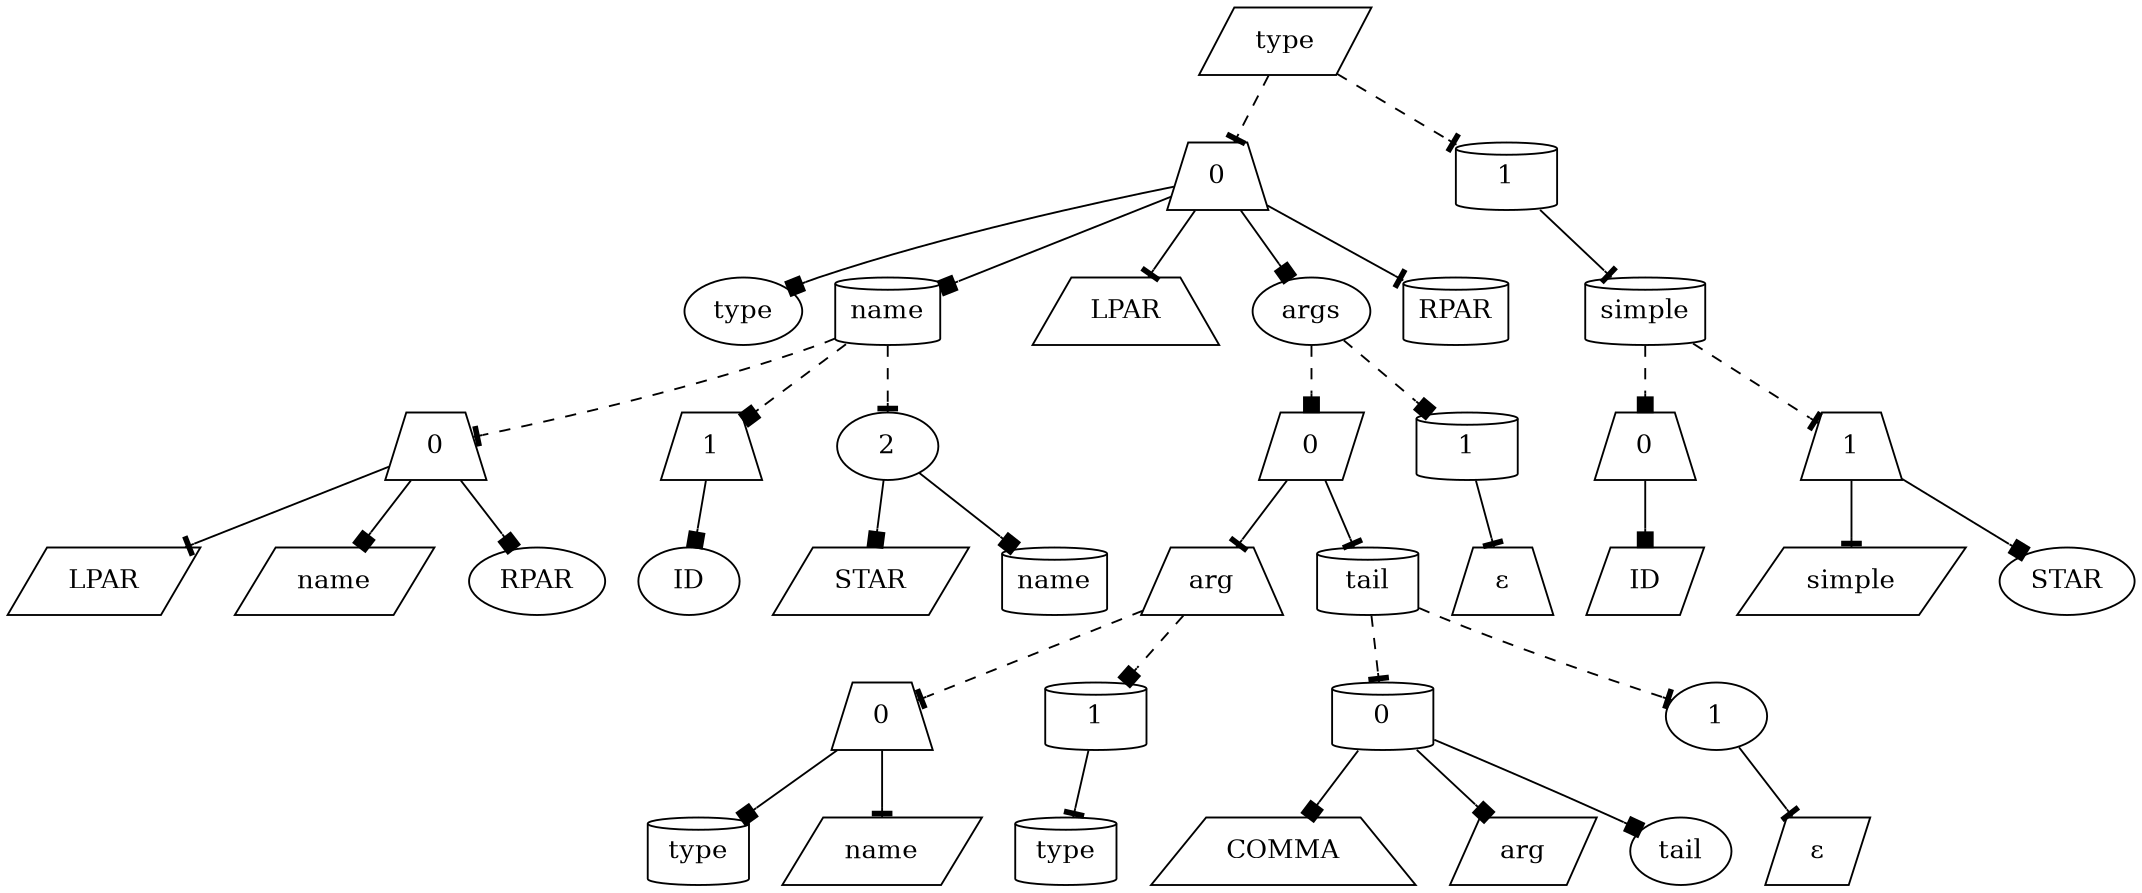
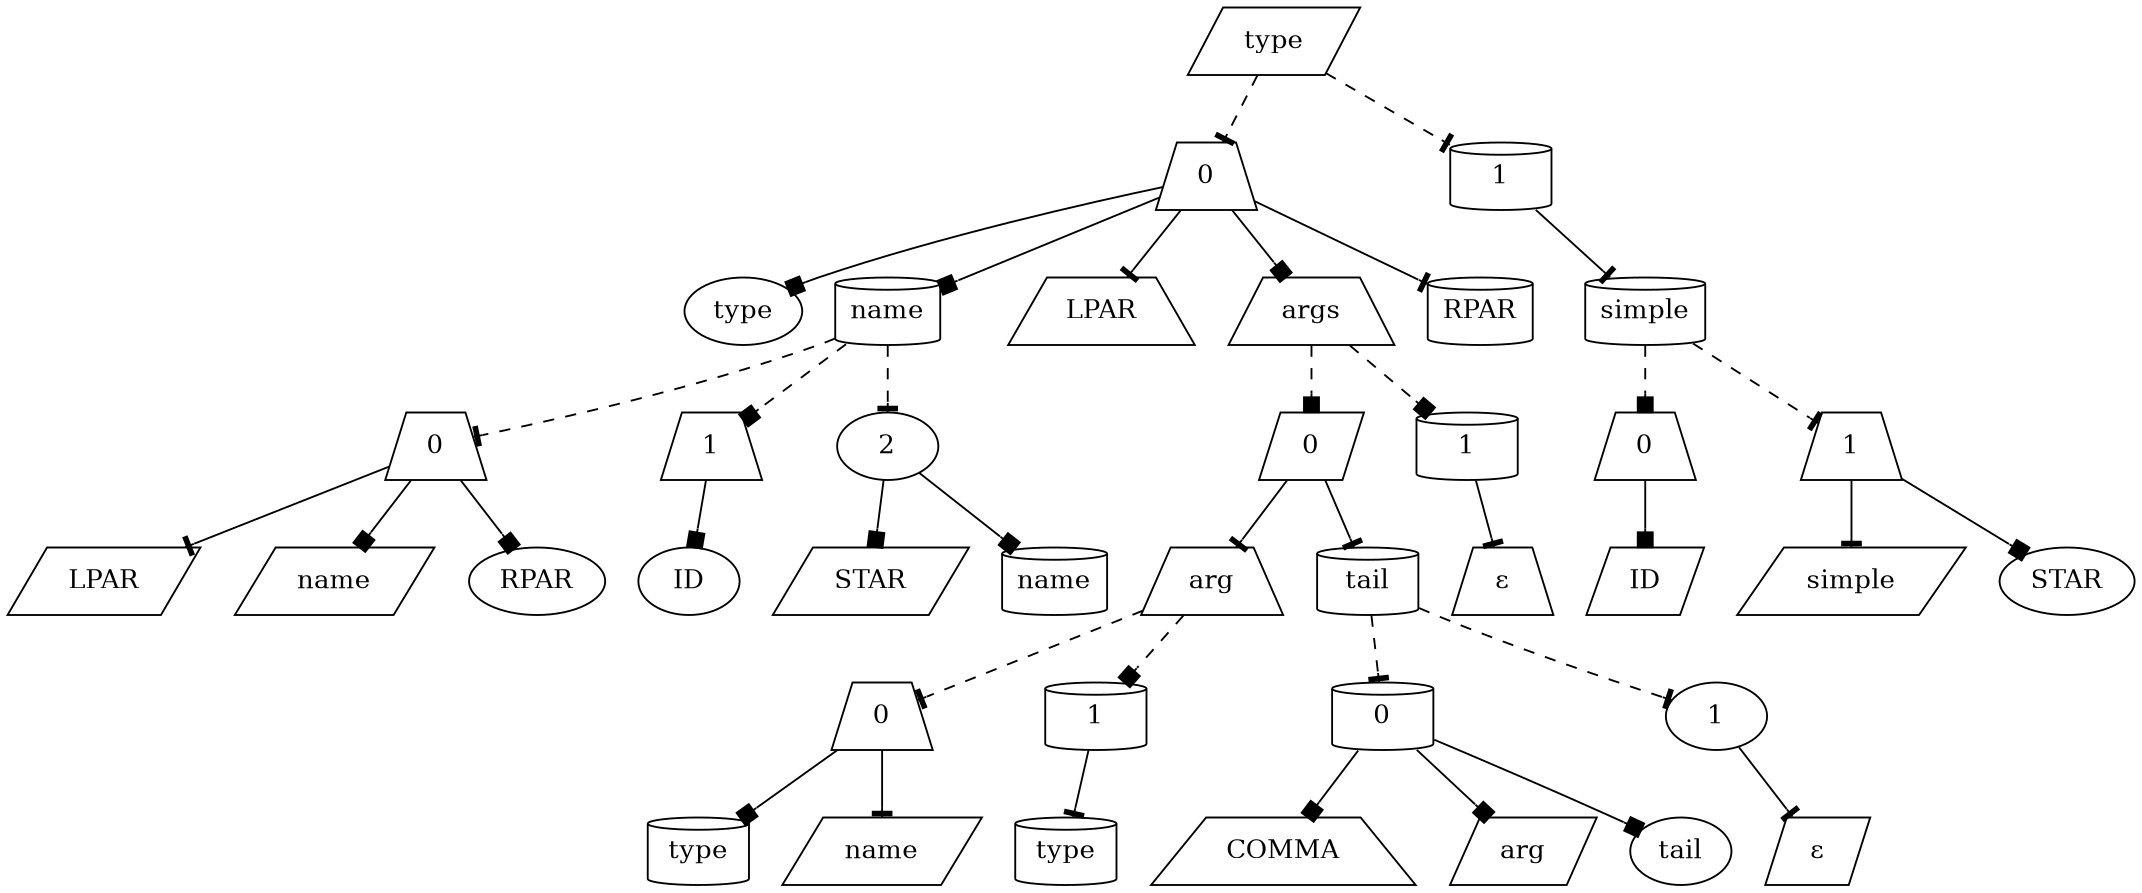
node "args": shape ellipse -> trapezium
